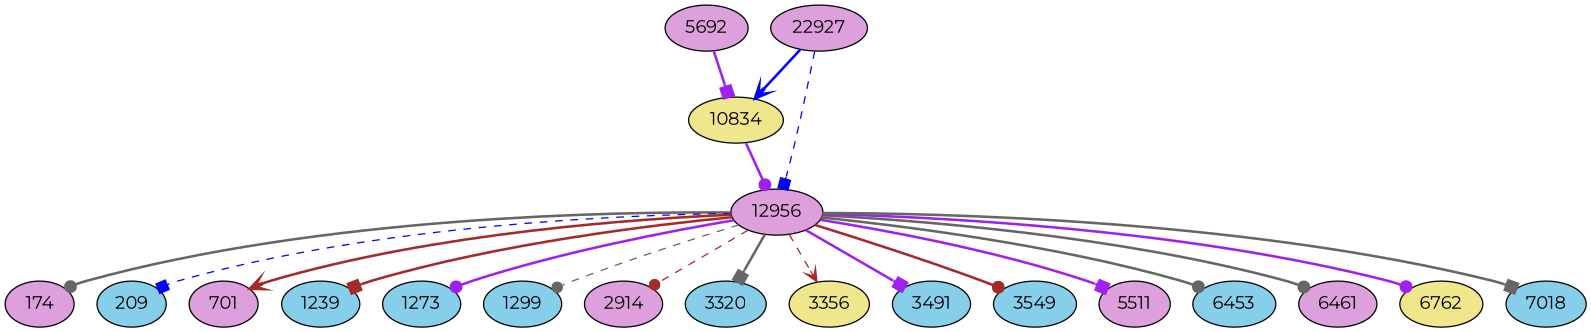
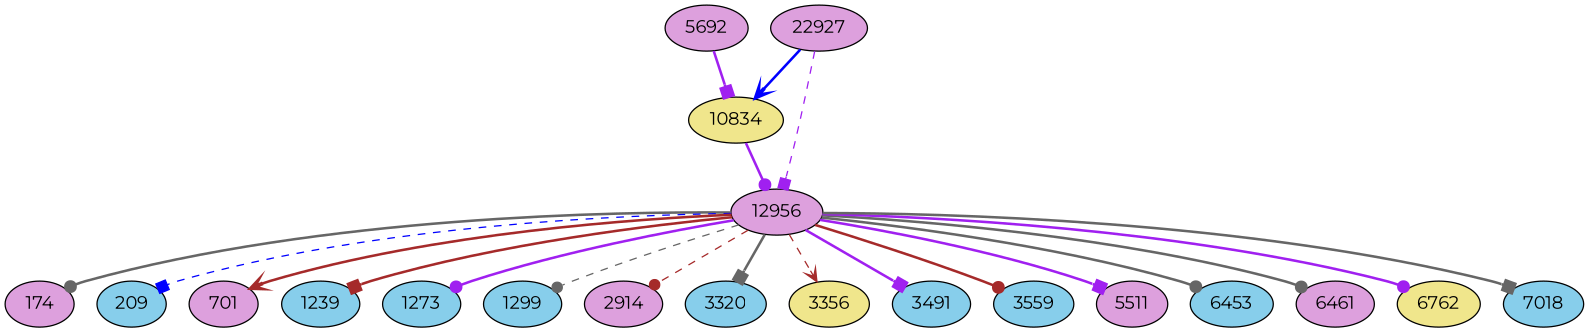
edge "22927" -> "12956": color blue -> purple
node "3549": label "3549" -> "3559"
